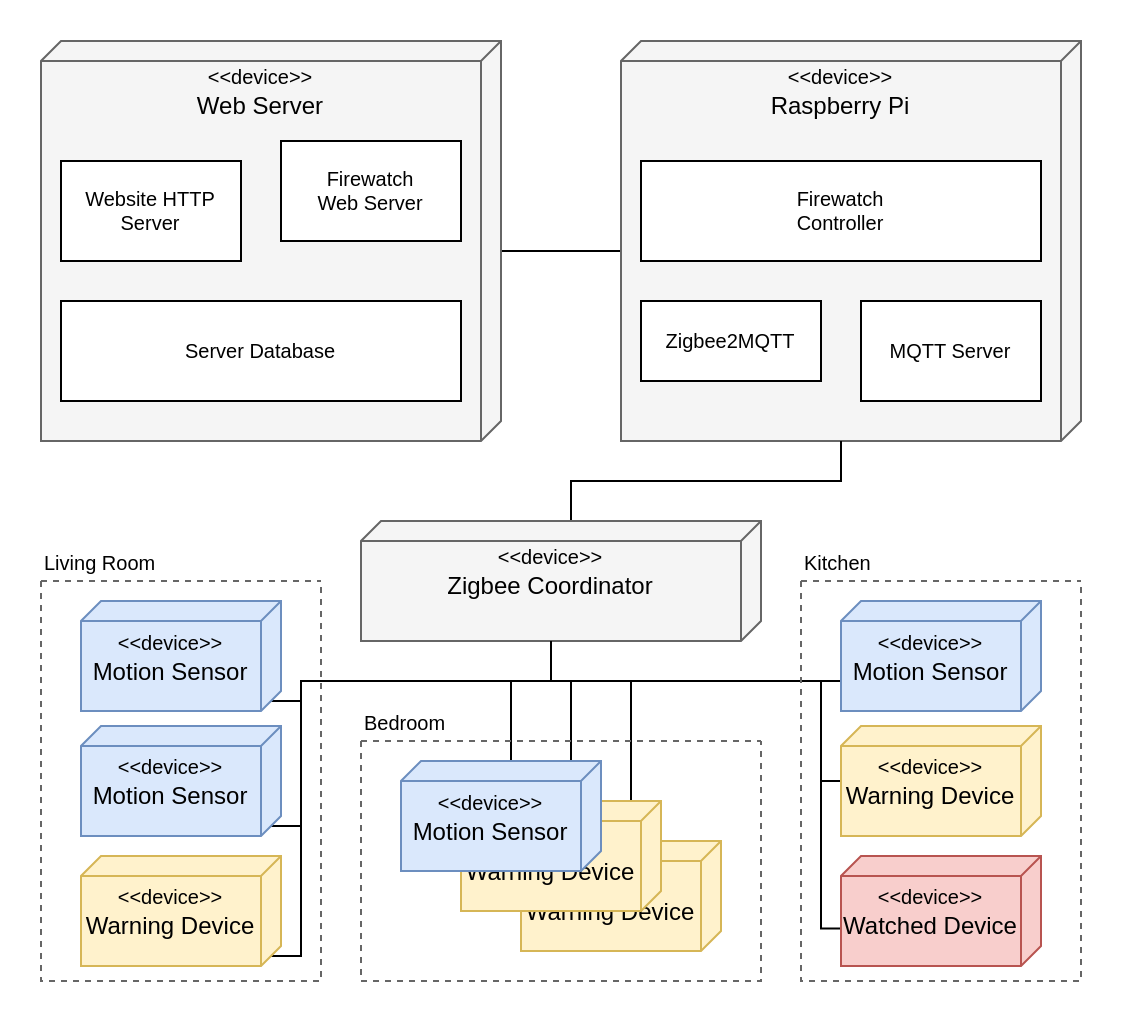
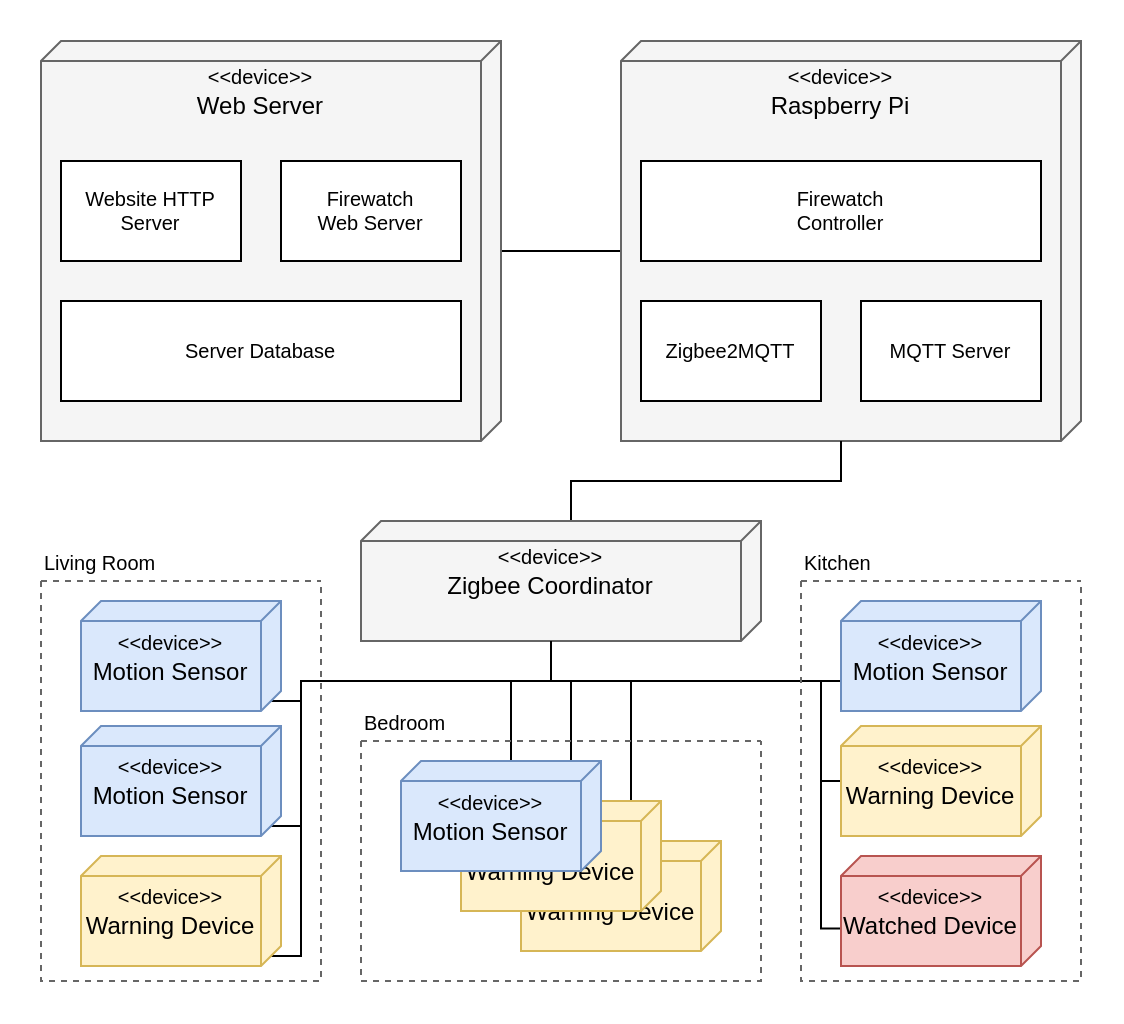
node "Firewatch Web Server": moved (371, 191) -> (371, 211)
node "Zigbee2MQTT": size 180x80 -> 180x100
